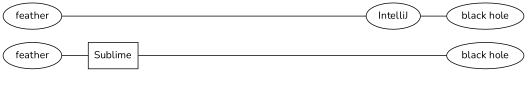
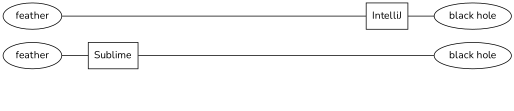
node "IntelliJ": shape ellipse -> box
